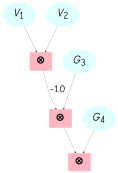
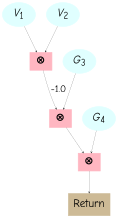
node "Return": added
